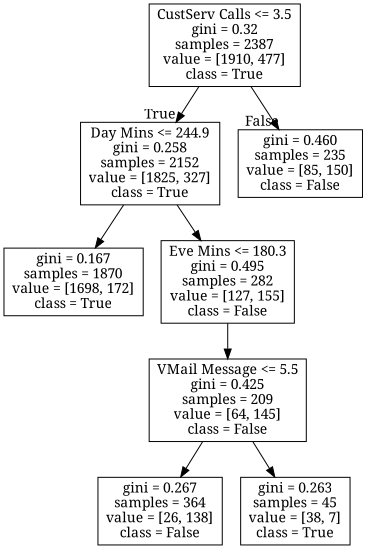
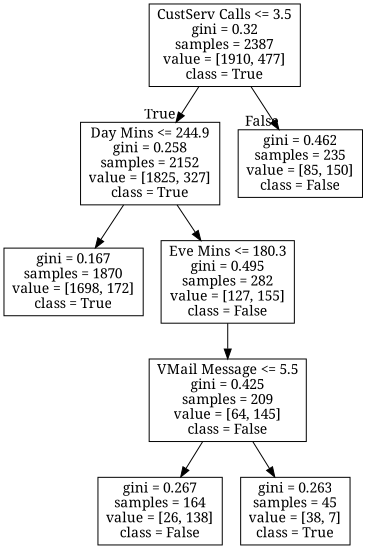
node "gini = 0.460 samples = 235 value = [85, 150] class = False": label "gini = 0.460 samples = 235 value = [85, 150] class = False" -> "gini = 0.462 samples = 235 value = [85, 150] class = False"
node "gini = 0.267 samples = 364 value = [26, 138] class = False": label "gini = 0.267 samples = 364 value = [26, 138] class = False" -> "gini = 0.267 samples = 164 value = [26, 138] class = False"
